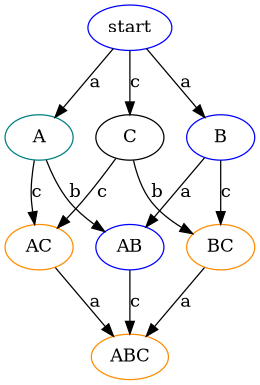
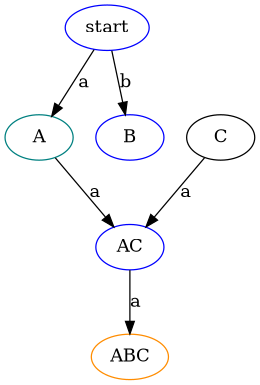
edge "start" -> "C": removed, label "c"
edge "start" -> "B": label "a" -> "b"
edge "A" -> "AC": label "c" -> "a"
edge "C" -> "AC": label "c" -> "a"
node "AC": color darkorange -> blue
node "AB": removed
node "BC": removed
